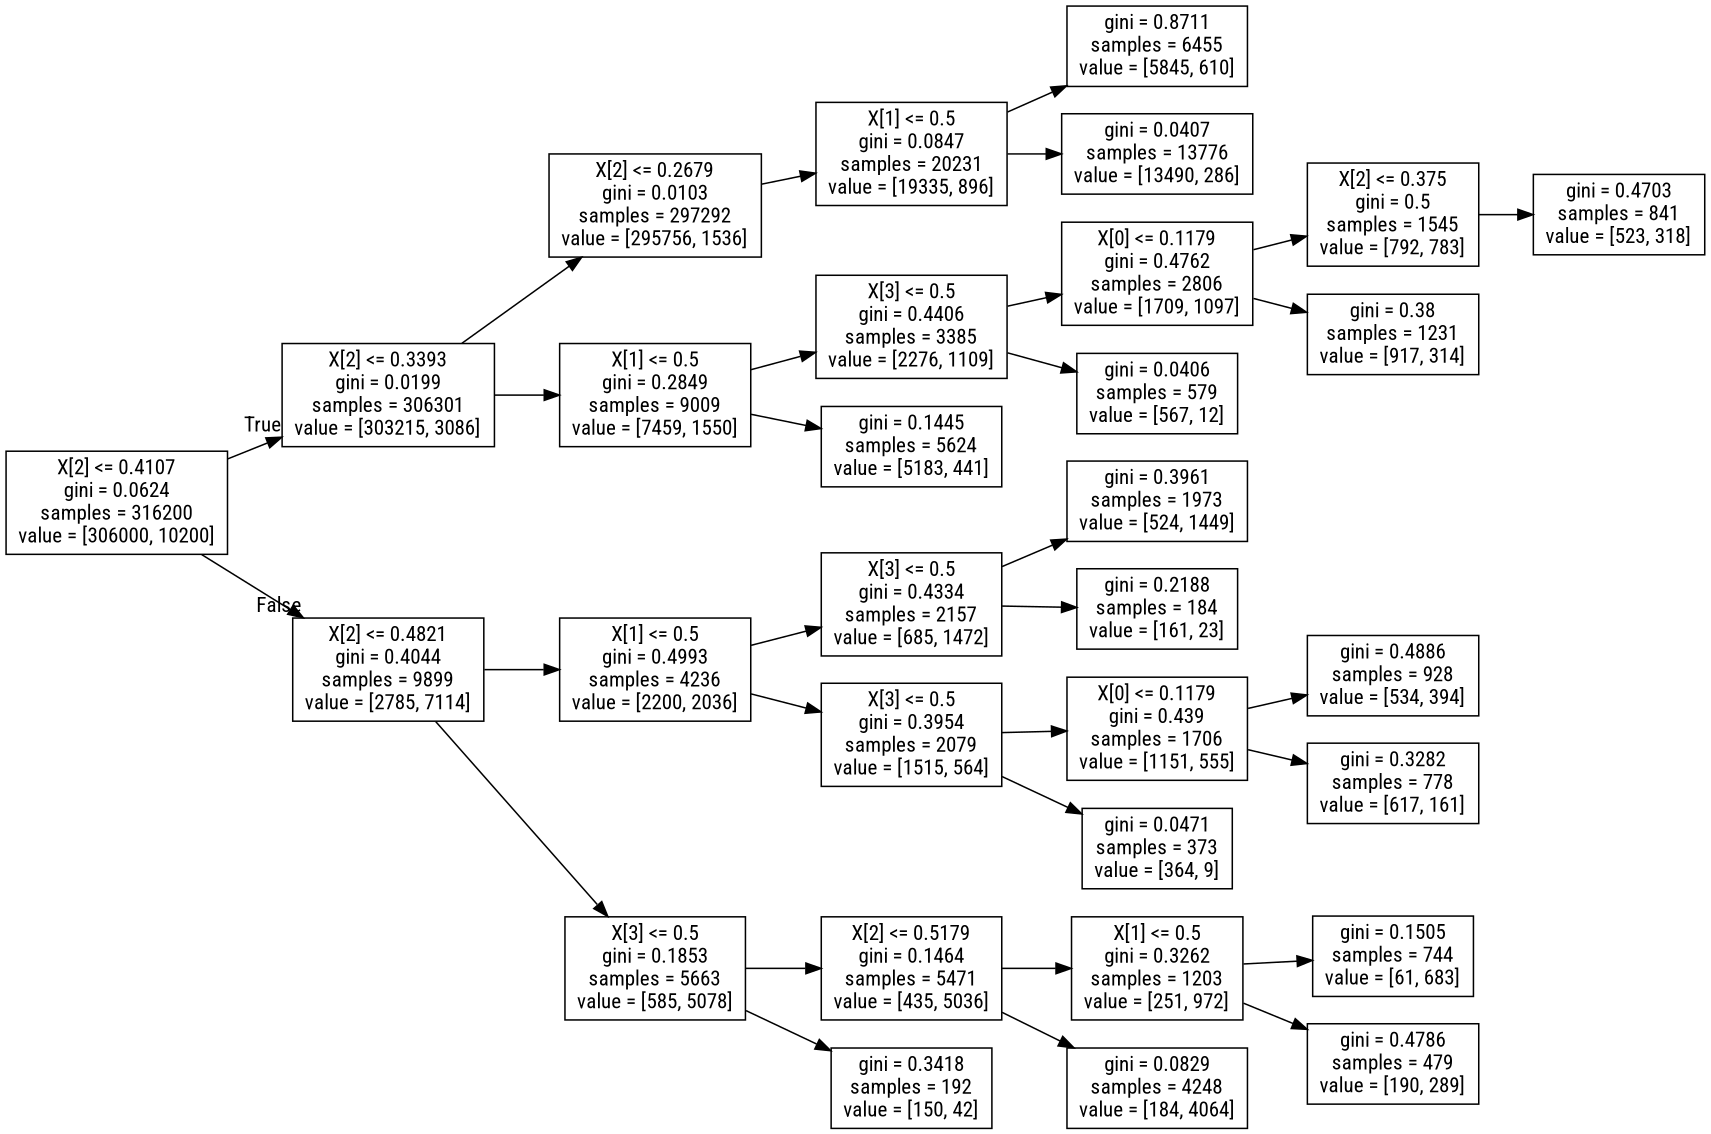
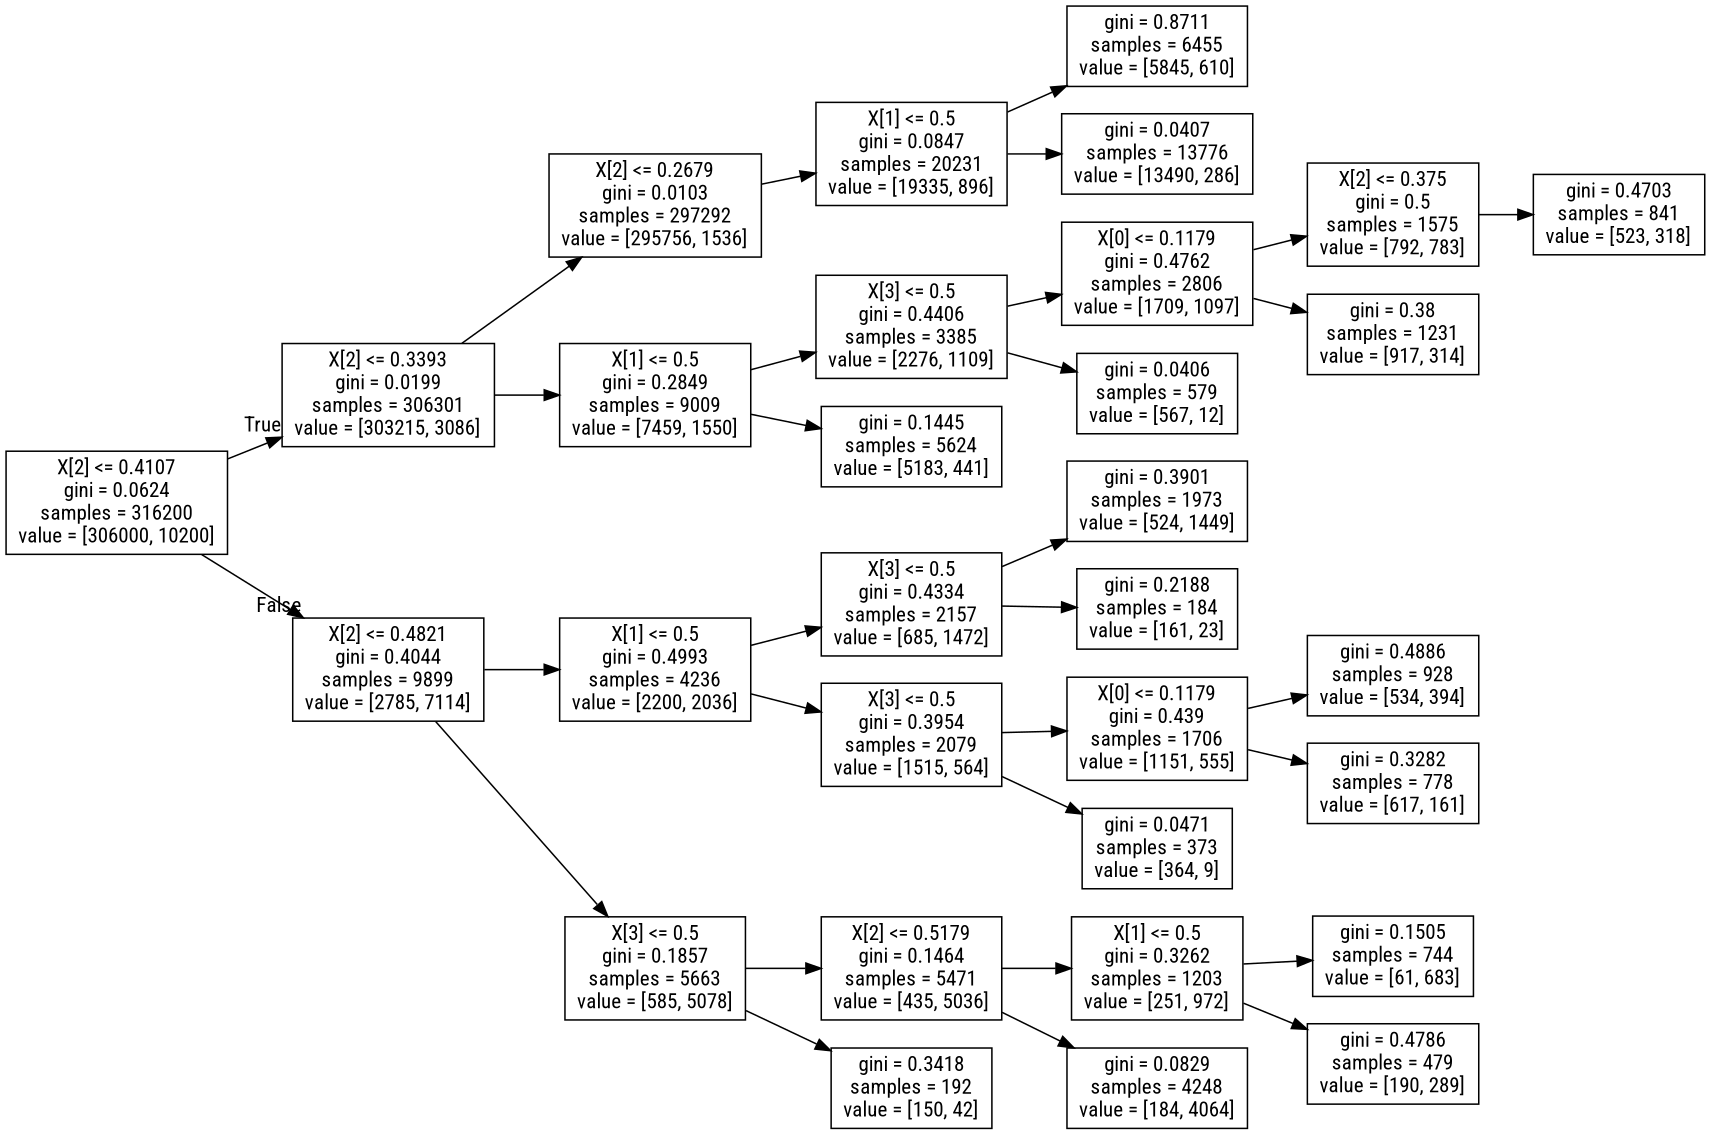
node "X[2] <= 0.375 gini = 0.5 samples = 1545 value = [792, 783]": label "X[2] <= 0.375 gini = 0.5 samples = 1545 value = [792, 783]" -> "X[2] <= 0.375 gini = 0.5 samples = 1575 value = [792, 783]"
node "gini = 0.3961 samples = 1973 value = [524, 1449]": label "gini = 0.3961 samples = 1973 value = [524, 1449]" -> "gini = 0.3901 samples = 1973 value = [524, 1449]"
node "X[3] <= 0.5 gini = 0.1853 samples = 5663 value = [585, 5078]": label "X[3] <= 0.5 gini = 0.1853 samples = 5663 value = [585, 5078]" -> "X[3] <= 0.5 gini = 0.1857 samples = 5663 value = [585, 5078]"
